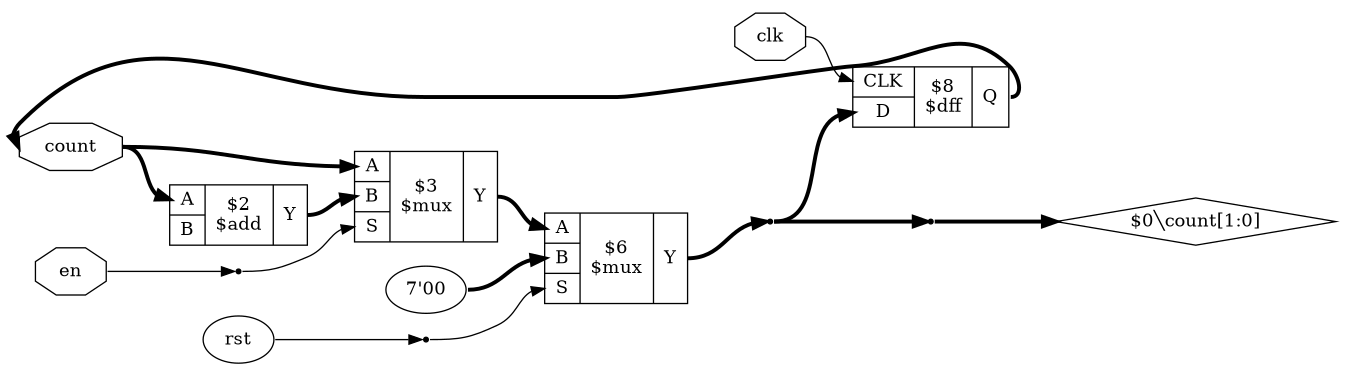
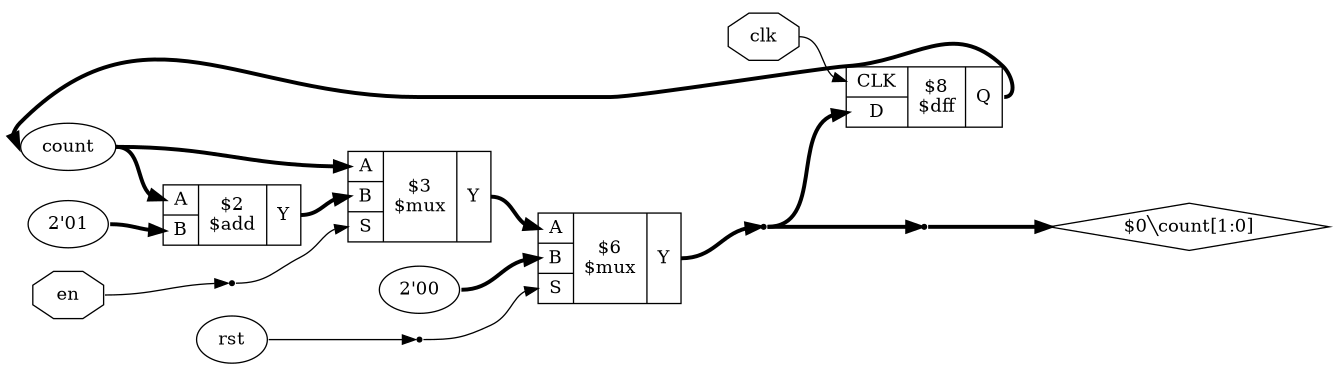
node "count": shape octagon -> ellipse
node "2'01": added
node "7'00": label "7'00" -> "2'00"
